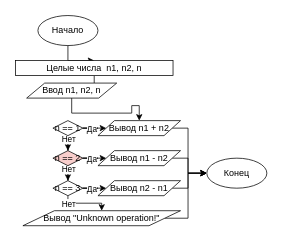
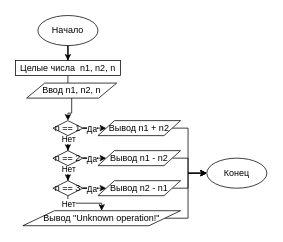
node "Целые числа n1, n2, n": size 158x15 -> 105x15
edge "Ввод n1, n2, n" -> "Вывод n1 + n2": now "Ввод n1, n2, n" -> "n == 1"
node "n == 2": fillcolor #f8cecc -> #ffffff
